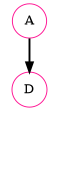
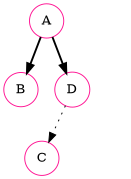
node "B": added
node "C": added
